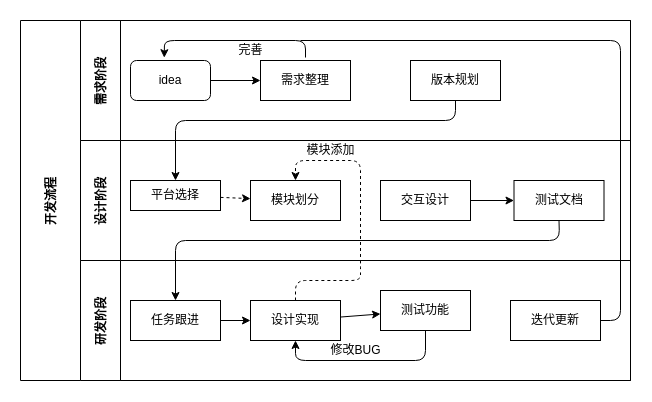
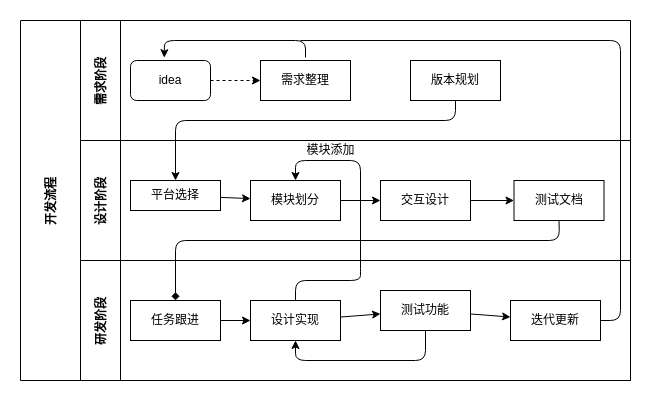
node "完善": removed
edge "idea" -> "需求整理": style solid -> dashed
edge "平台选择" -> "模块划分": style dashed -> solid
edge "模块划分" -> "交互设计": added
edge "设计实现" -> "模块划分": style dashed -> solid
edge "测试文档" -> "任务跟进": arrowhead classic -> diamond
edge "测试功能" -> "迭代更新": added
node "修改BUG": removed
